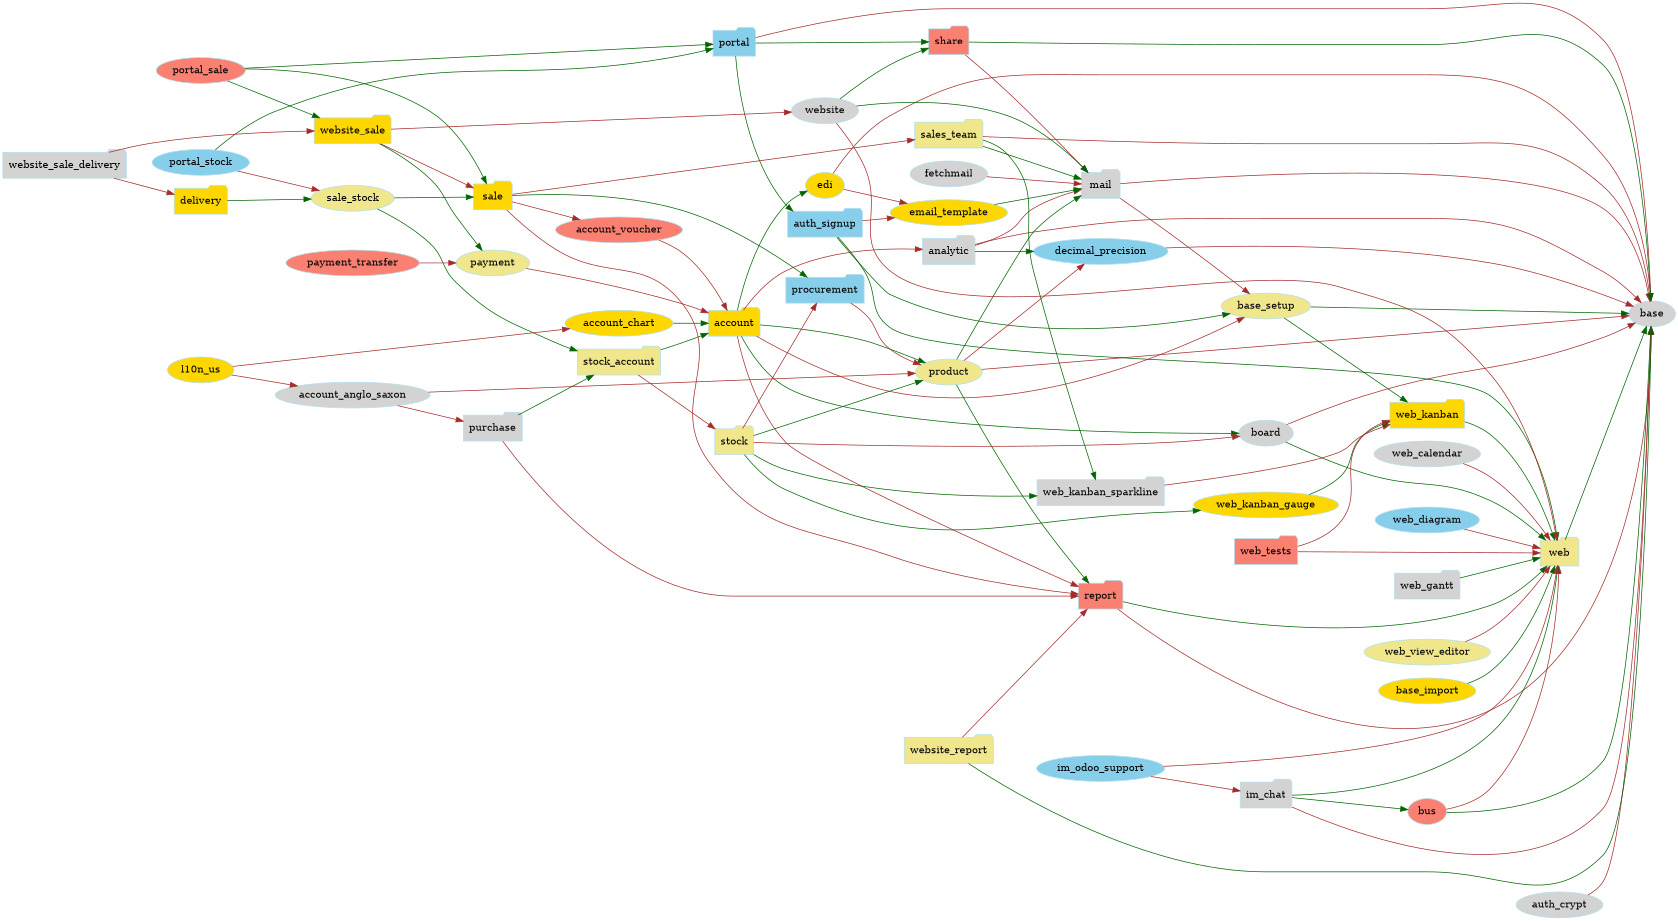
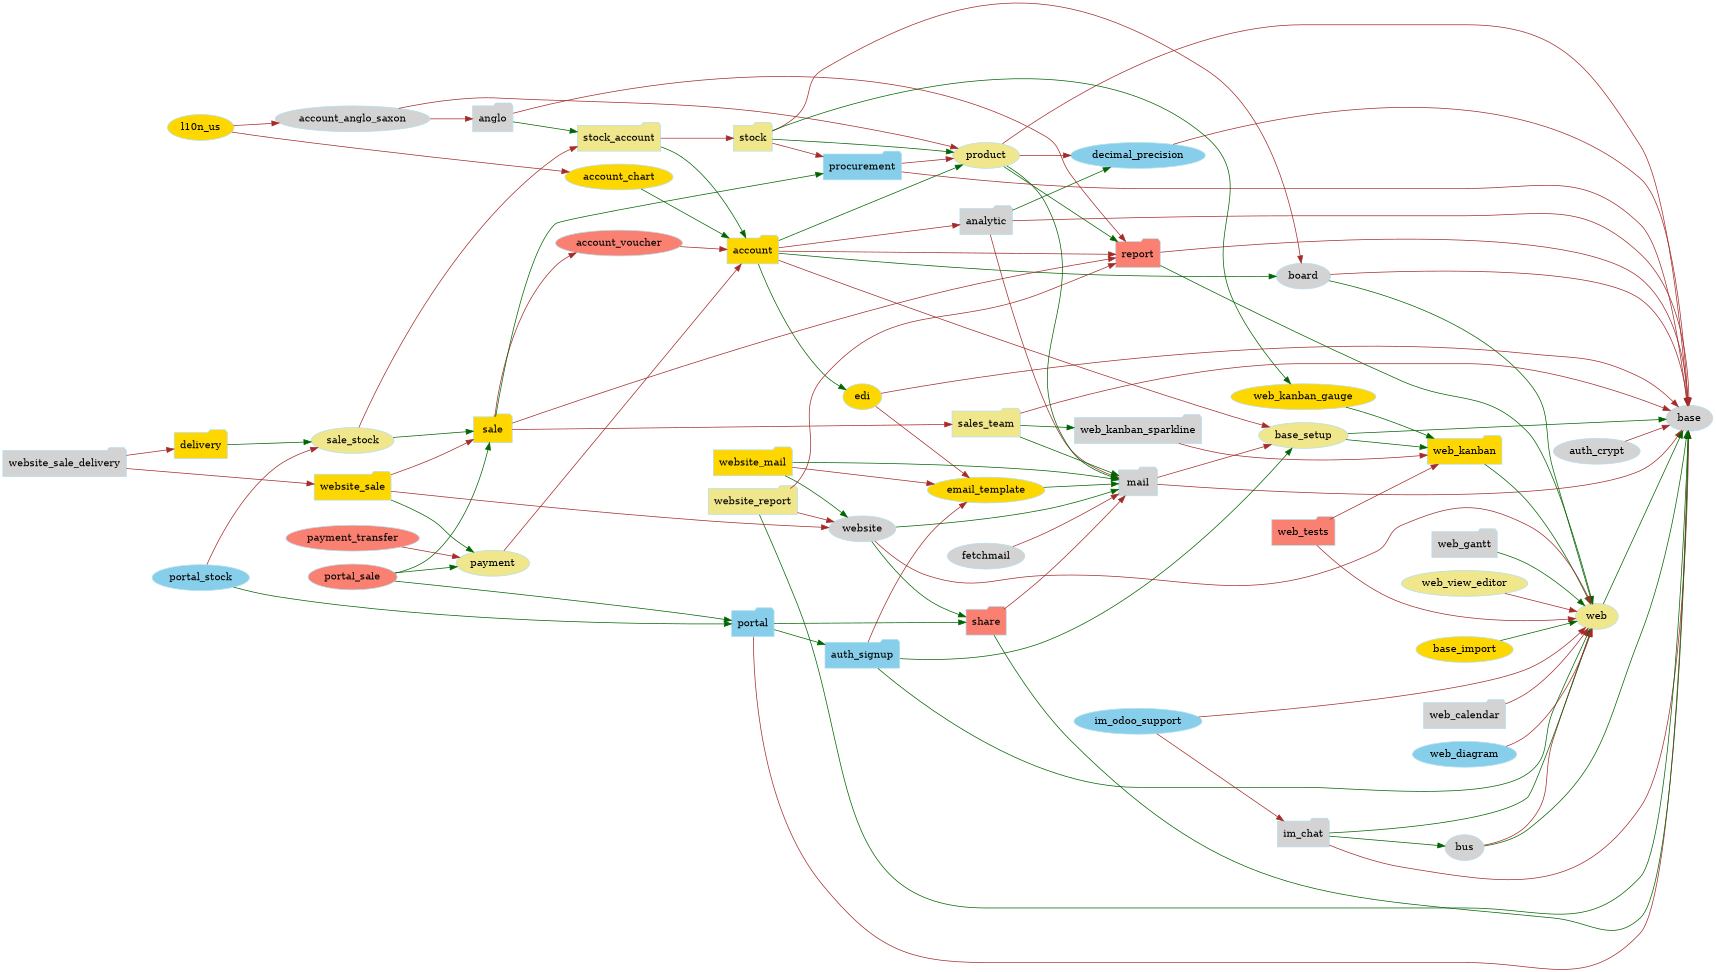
edge "portal_sale" -> "website_sale": now "portal_sale" -> "payment"
edge "procurement" -> "base": added
edge "sale_stock" -> "stock_account": color darkgreen -> brown
node "purchase": label "purchase" -> "anglo"
node "web_calendar": shape ellipse -> folder
node "website_mail": added
edge "stock" -> "web_kanban_sparkline": removed
edge "website_report" -> "website": added
node "web": shape folder -> ellipse
node "bus": fillcolor salmon -> lightgrey
